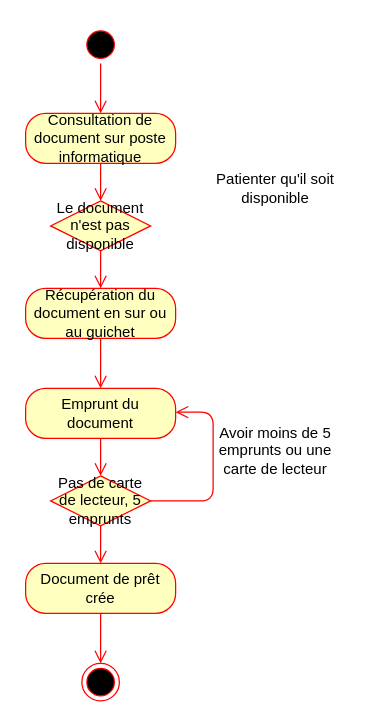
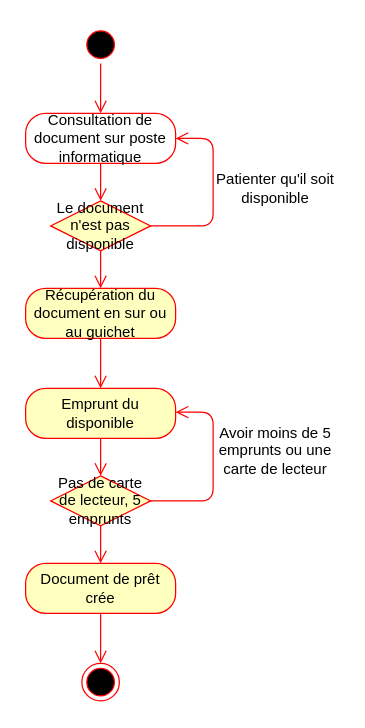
node "Consultation de document sur poste informatique": fillcolor #ffffc0 -> #ffffff
edge "Le document n'est pas disponible" -> "Consultation de document sur poste informatique": added
node "Emprunt du document": label "Emprunt du document" -> "Emprunt du disponible"
